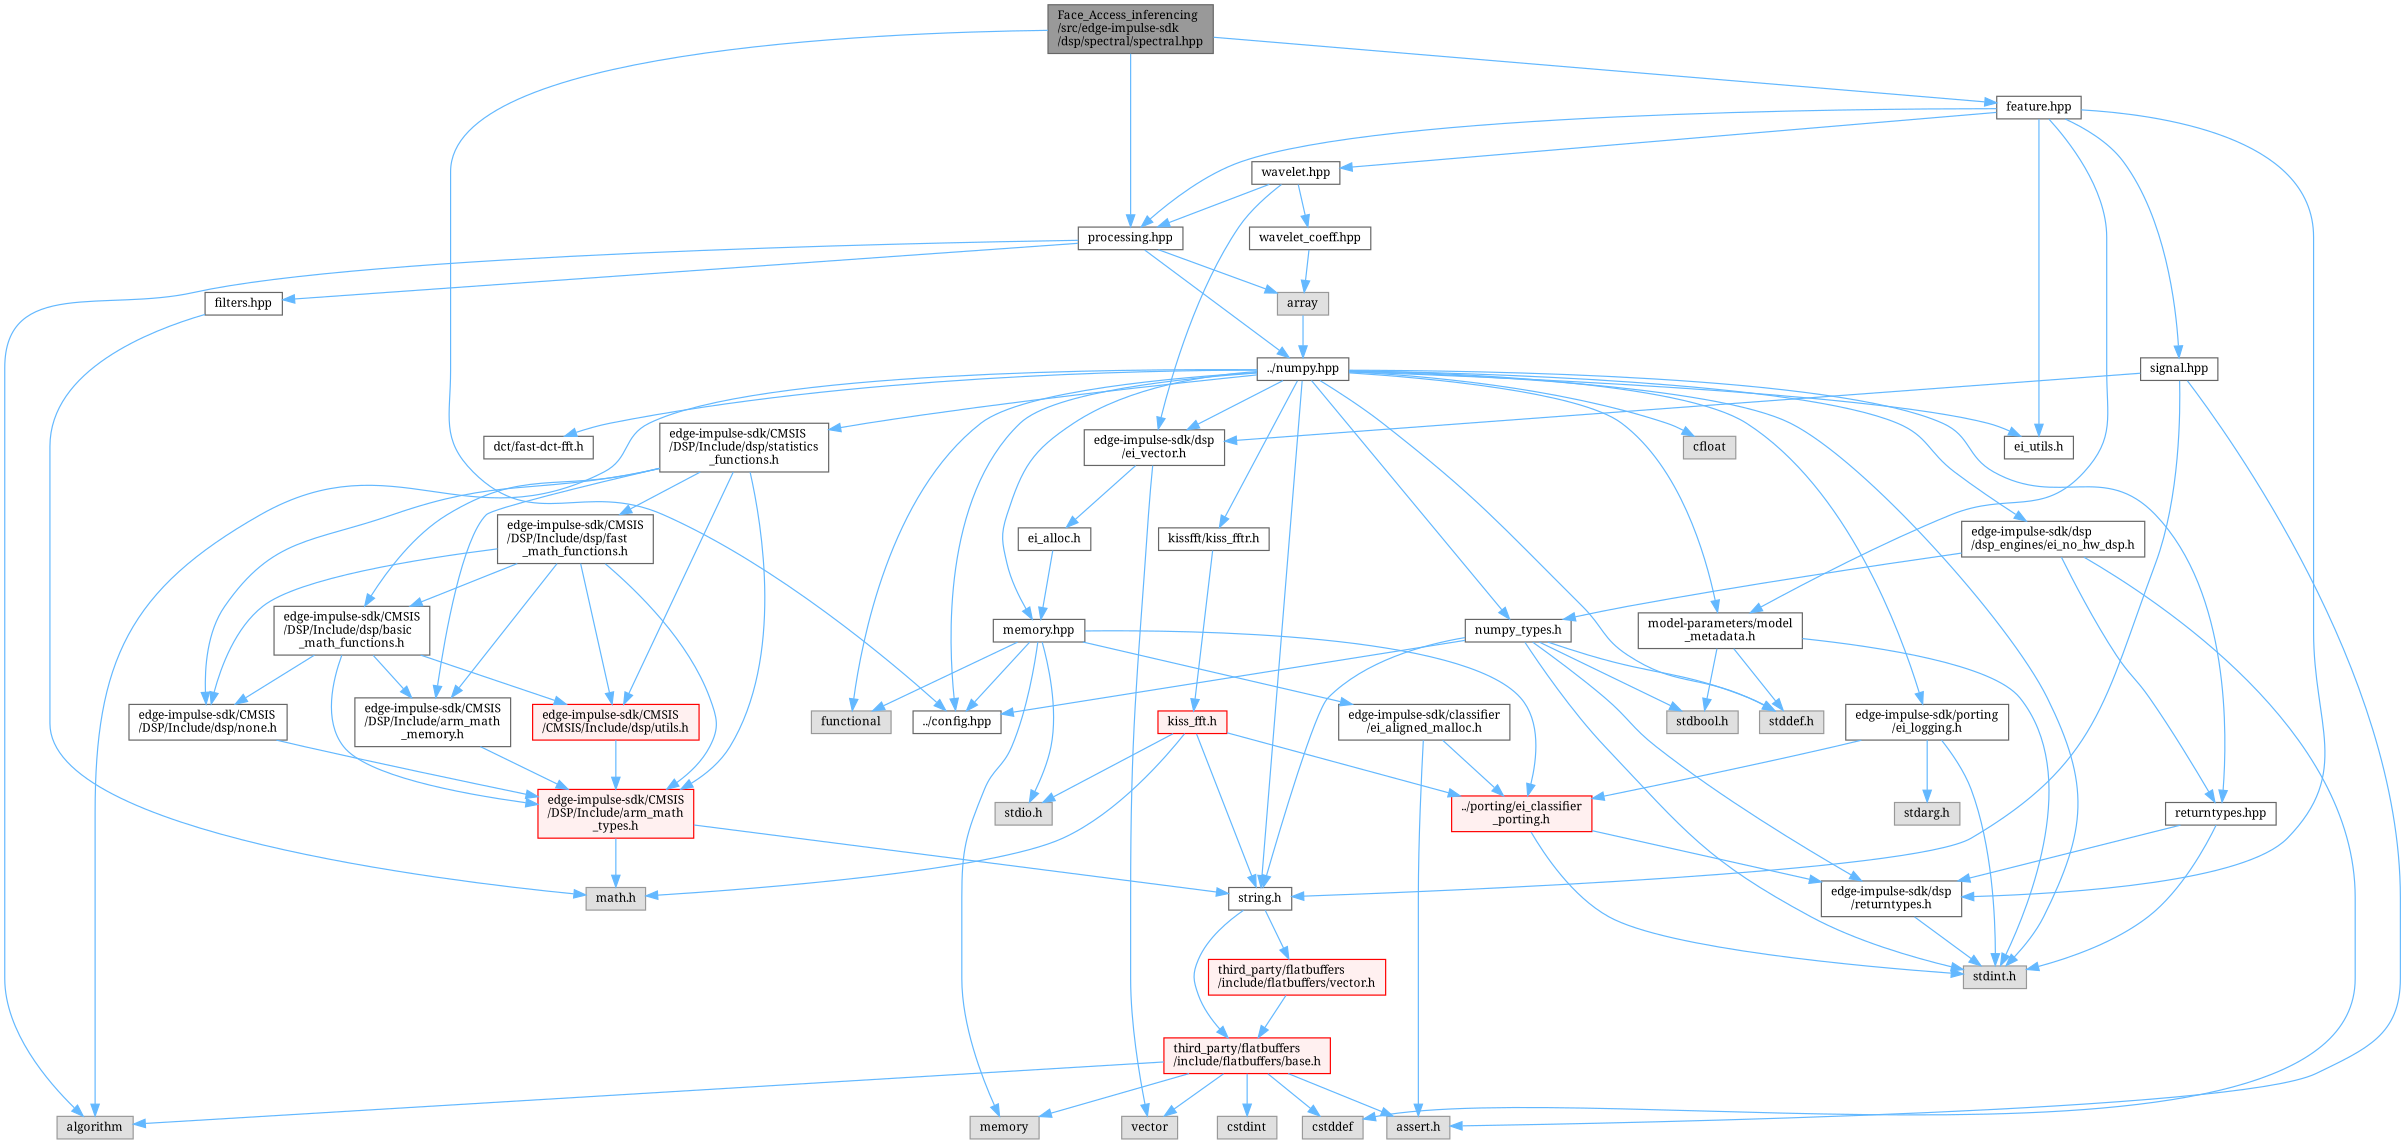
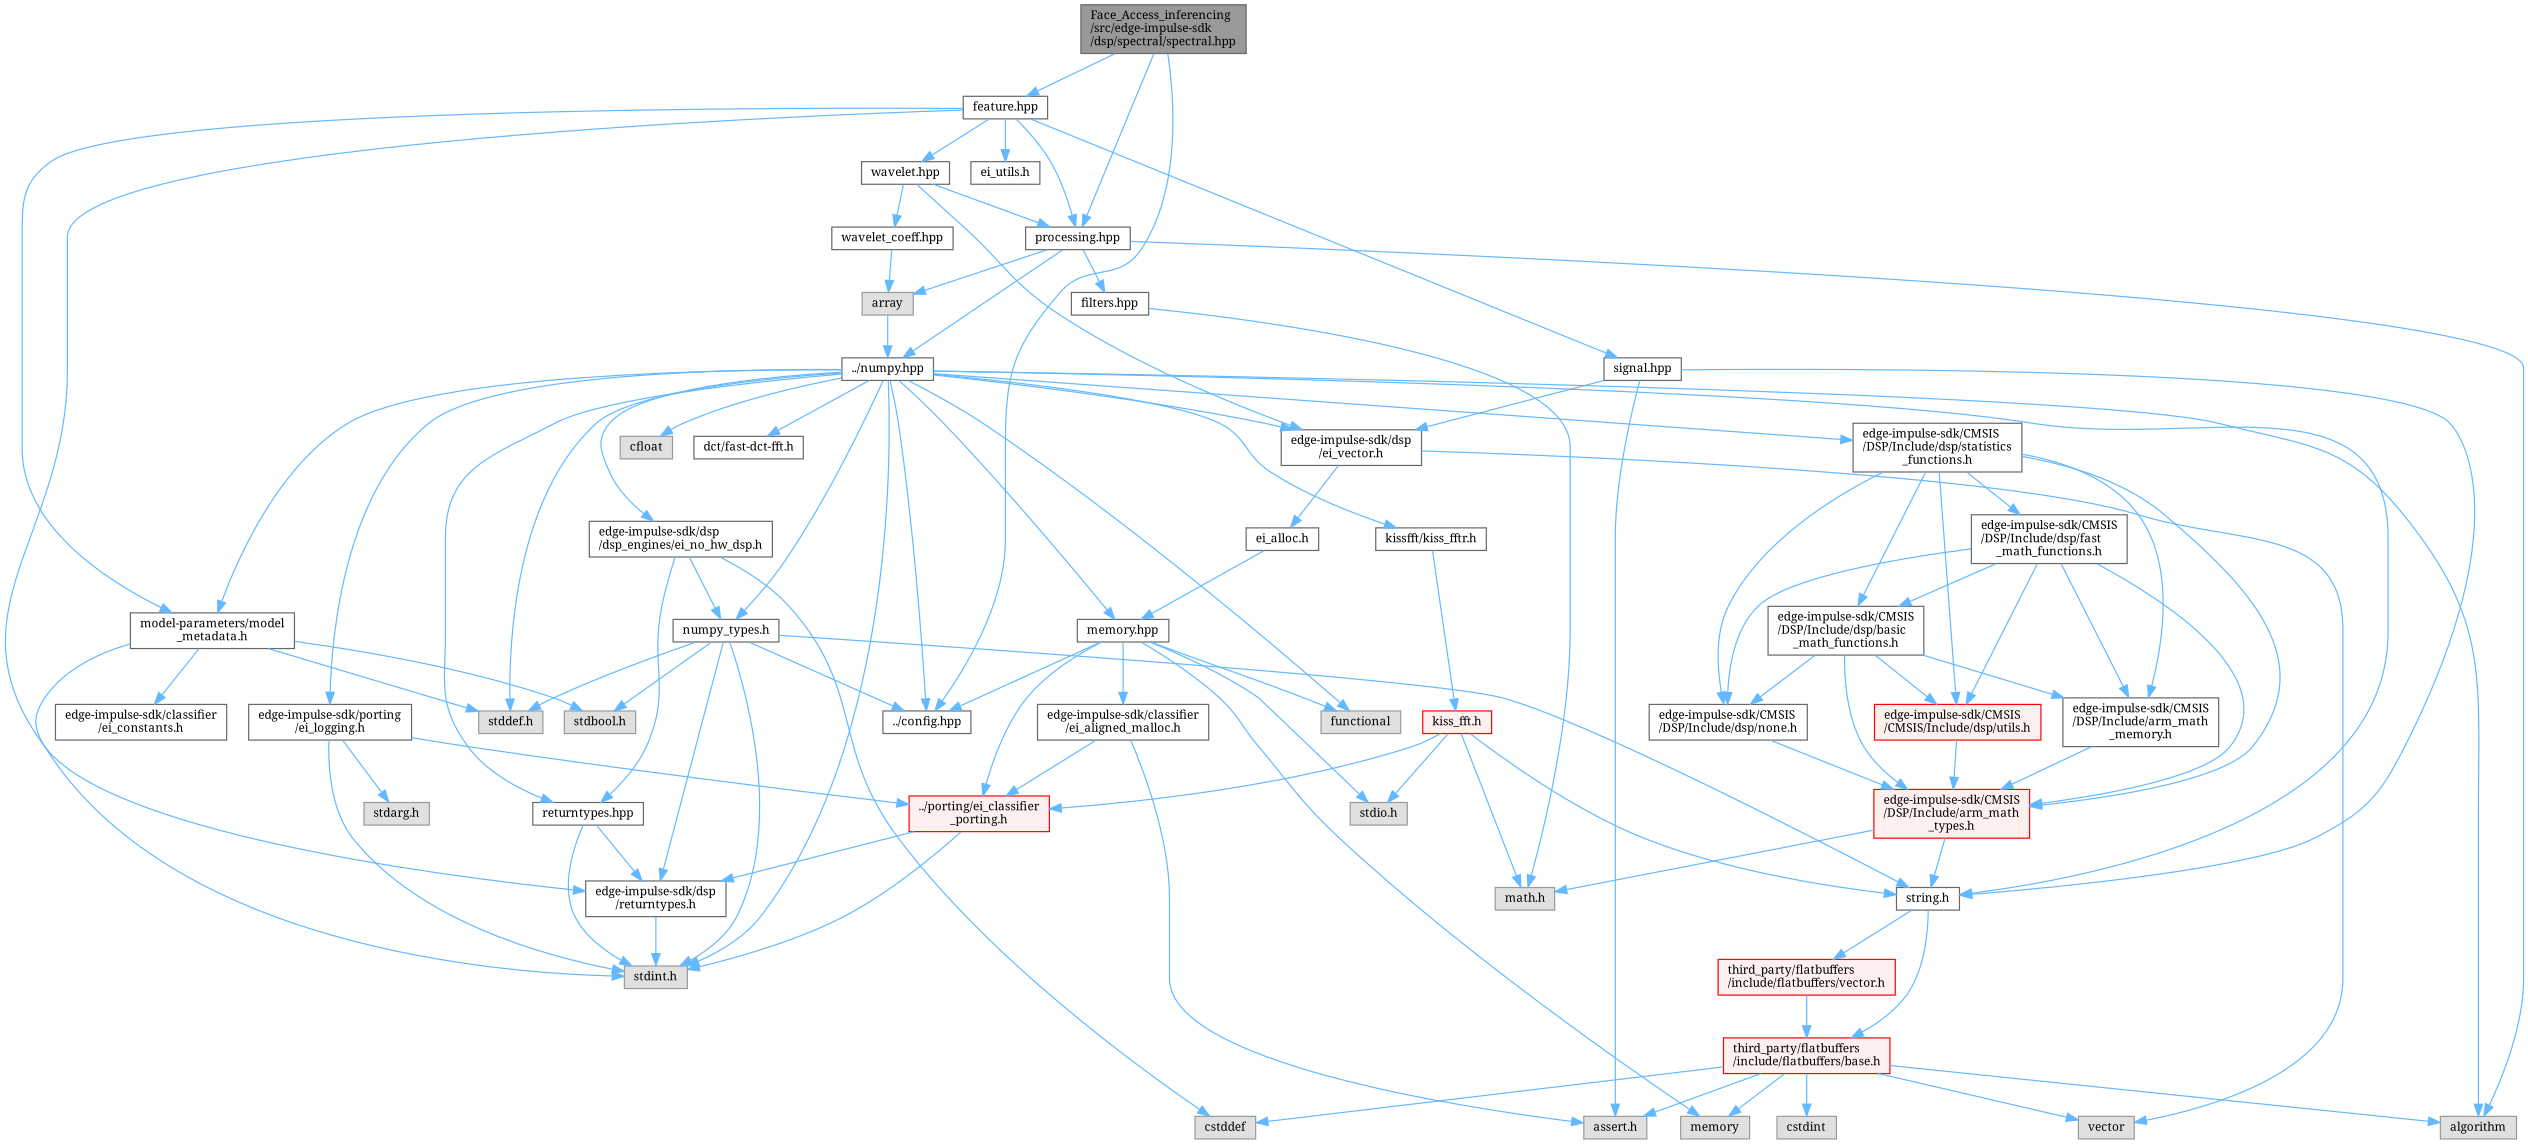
edge "../numpy.hpp" -> "ei_utils.h": removed
node "edge-impulse-sdk/classifier /ei_constants.h": added
